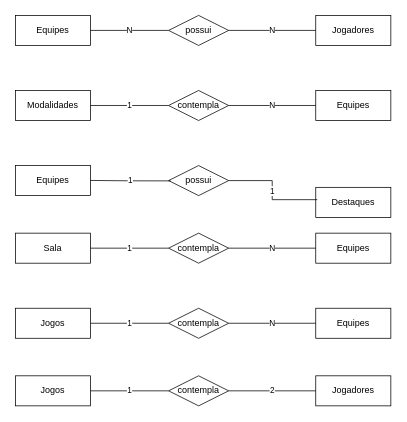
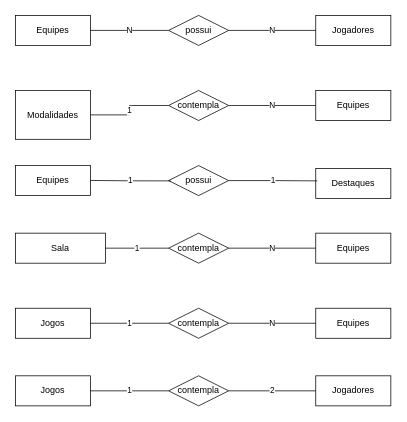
node "Modalidades": size 75x30 -> 75x49
node "Destaques": moved (353, 202) -> (353, 183)
node "Sala": size 75x30 -> 90x30
